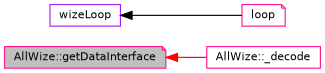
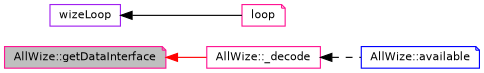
node "AllWize::available": added
